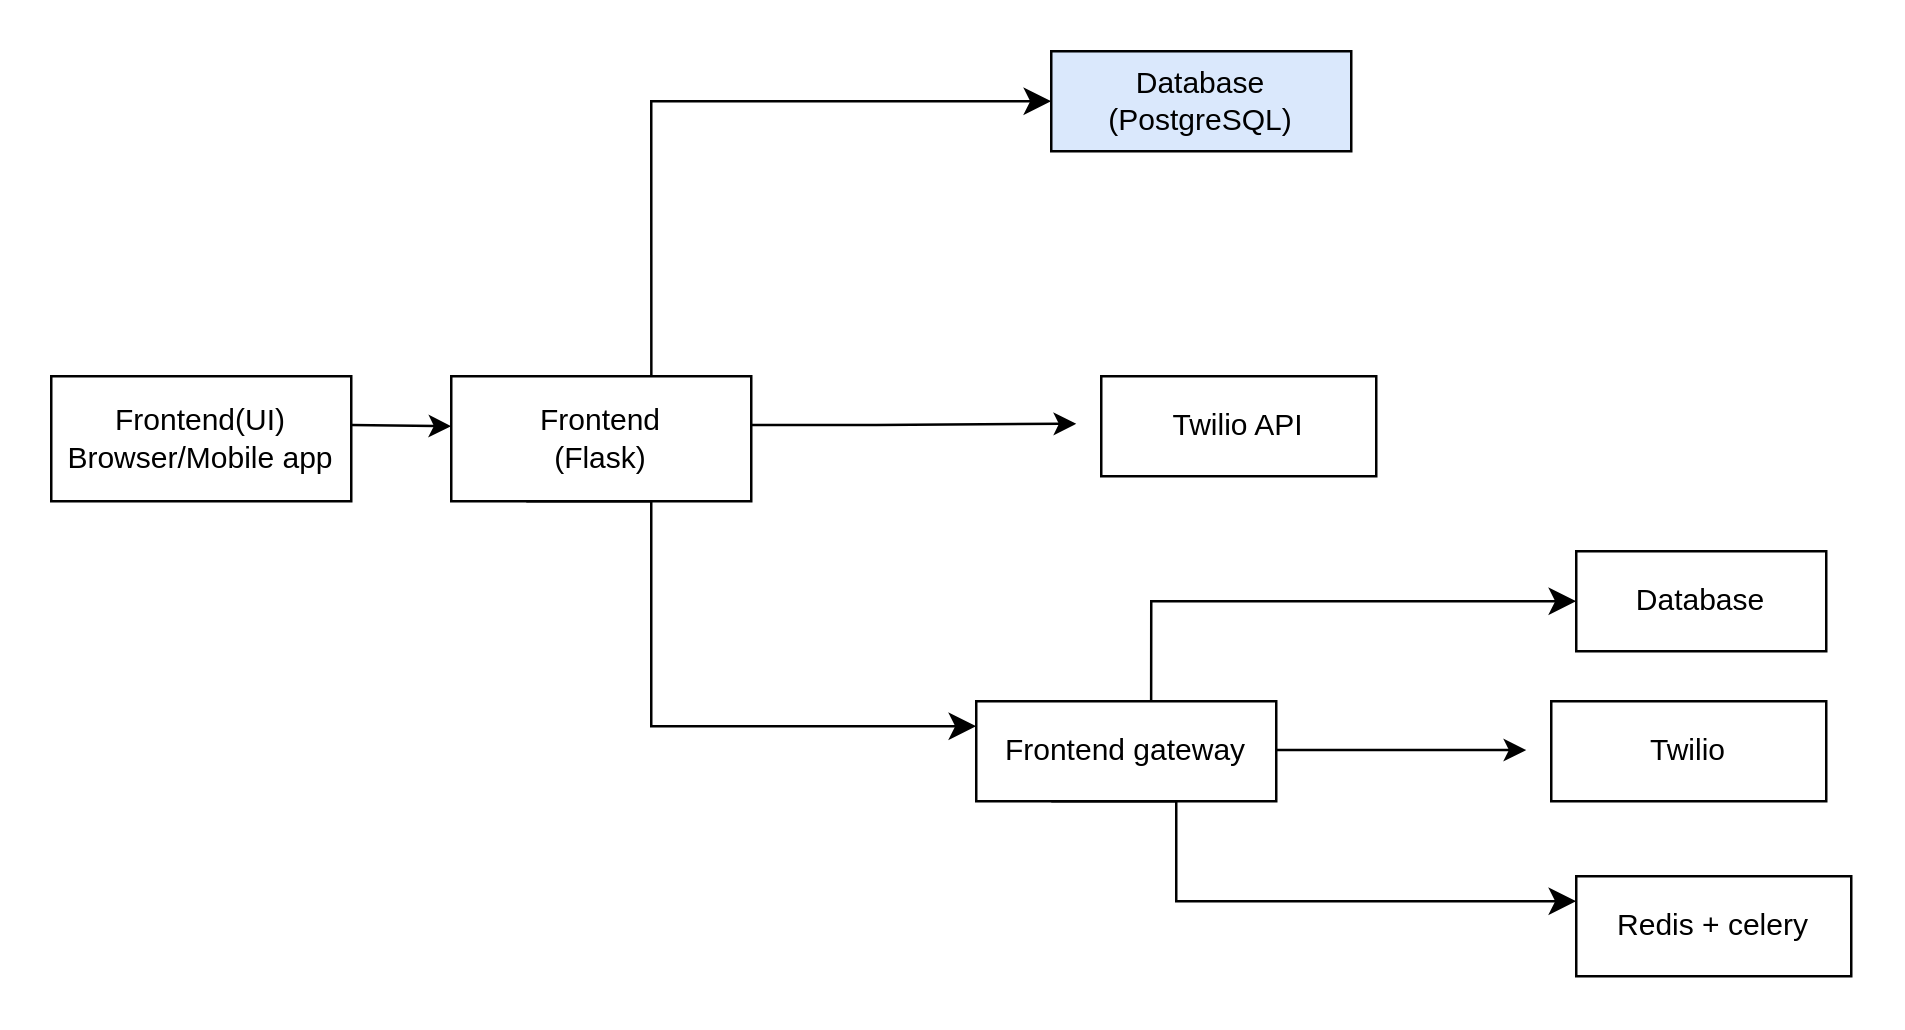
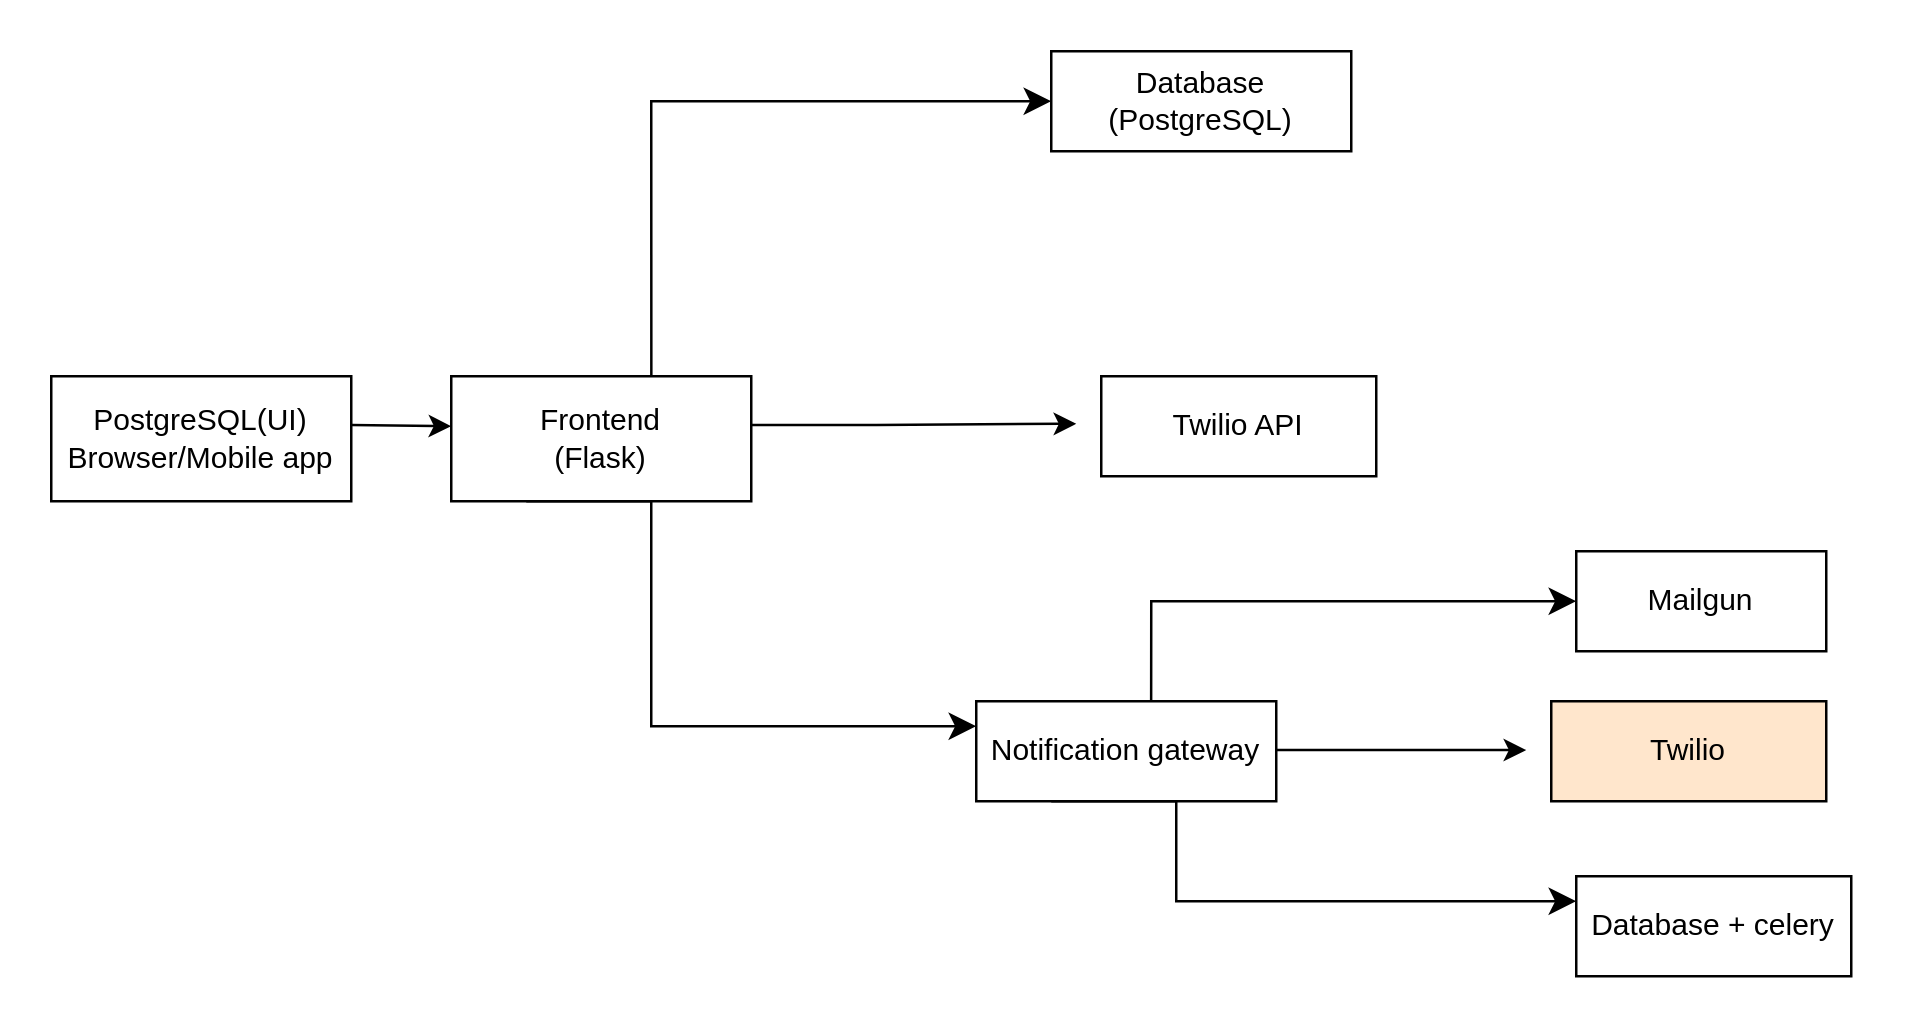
node "Database (PostgreSQL)": fillcolor #dae8fc -> #ffffff
node "Frontend(UI) Browser/Mobile app": label "Frontend(UI) Browser/Mobile app" -> "PostgreSQL(UI) Browser/Mobile app"
node "Database": label "Database" -> "Mailgun"
node "Frontend gateway": label "Frontend gateway" -> "Notification gateway"
node "Twilio": fillcolor #ffffff -> #ffe6cc
node "Redis + celery": label "Redis + celery" -> "Database + celery"
